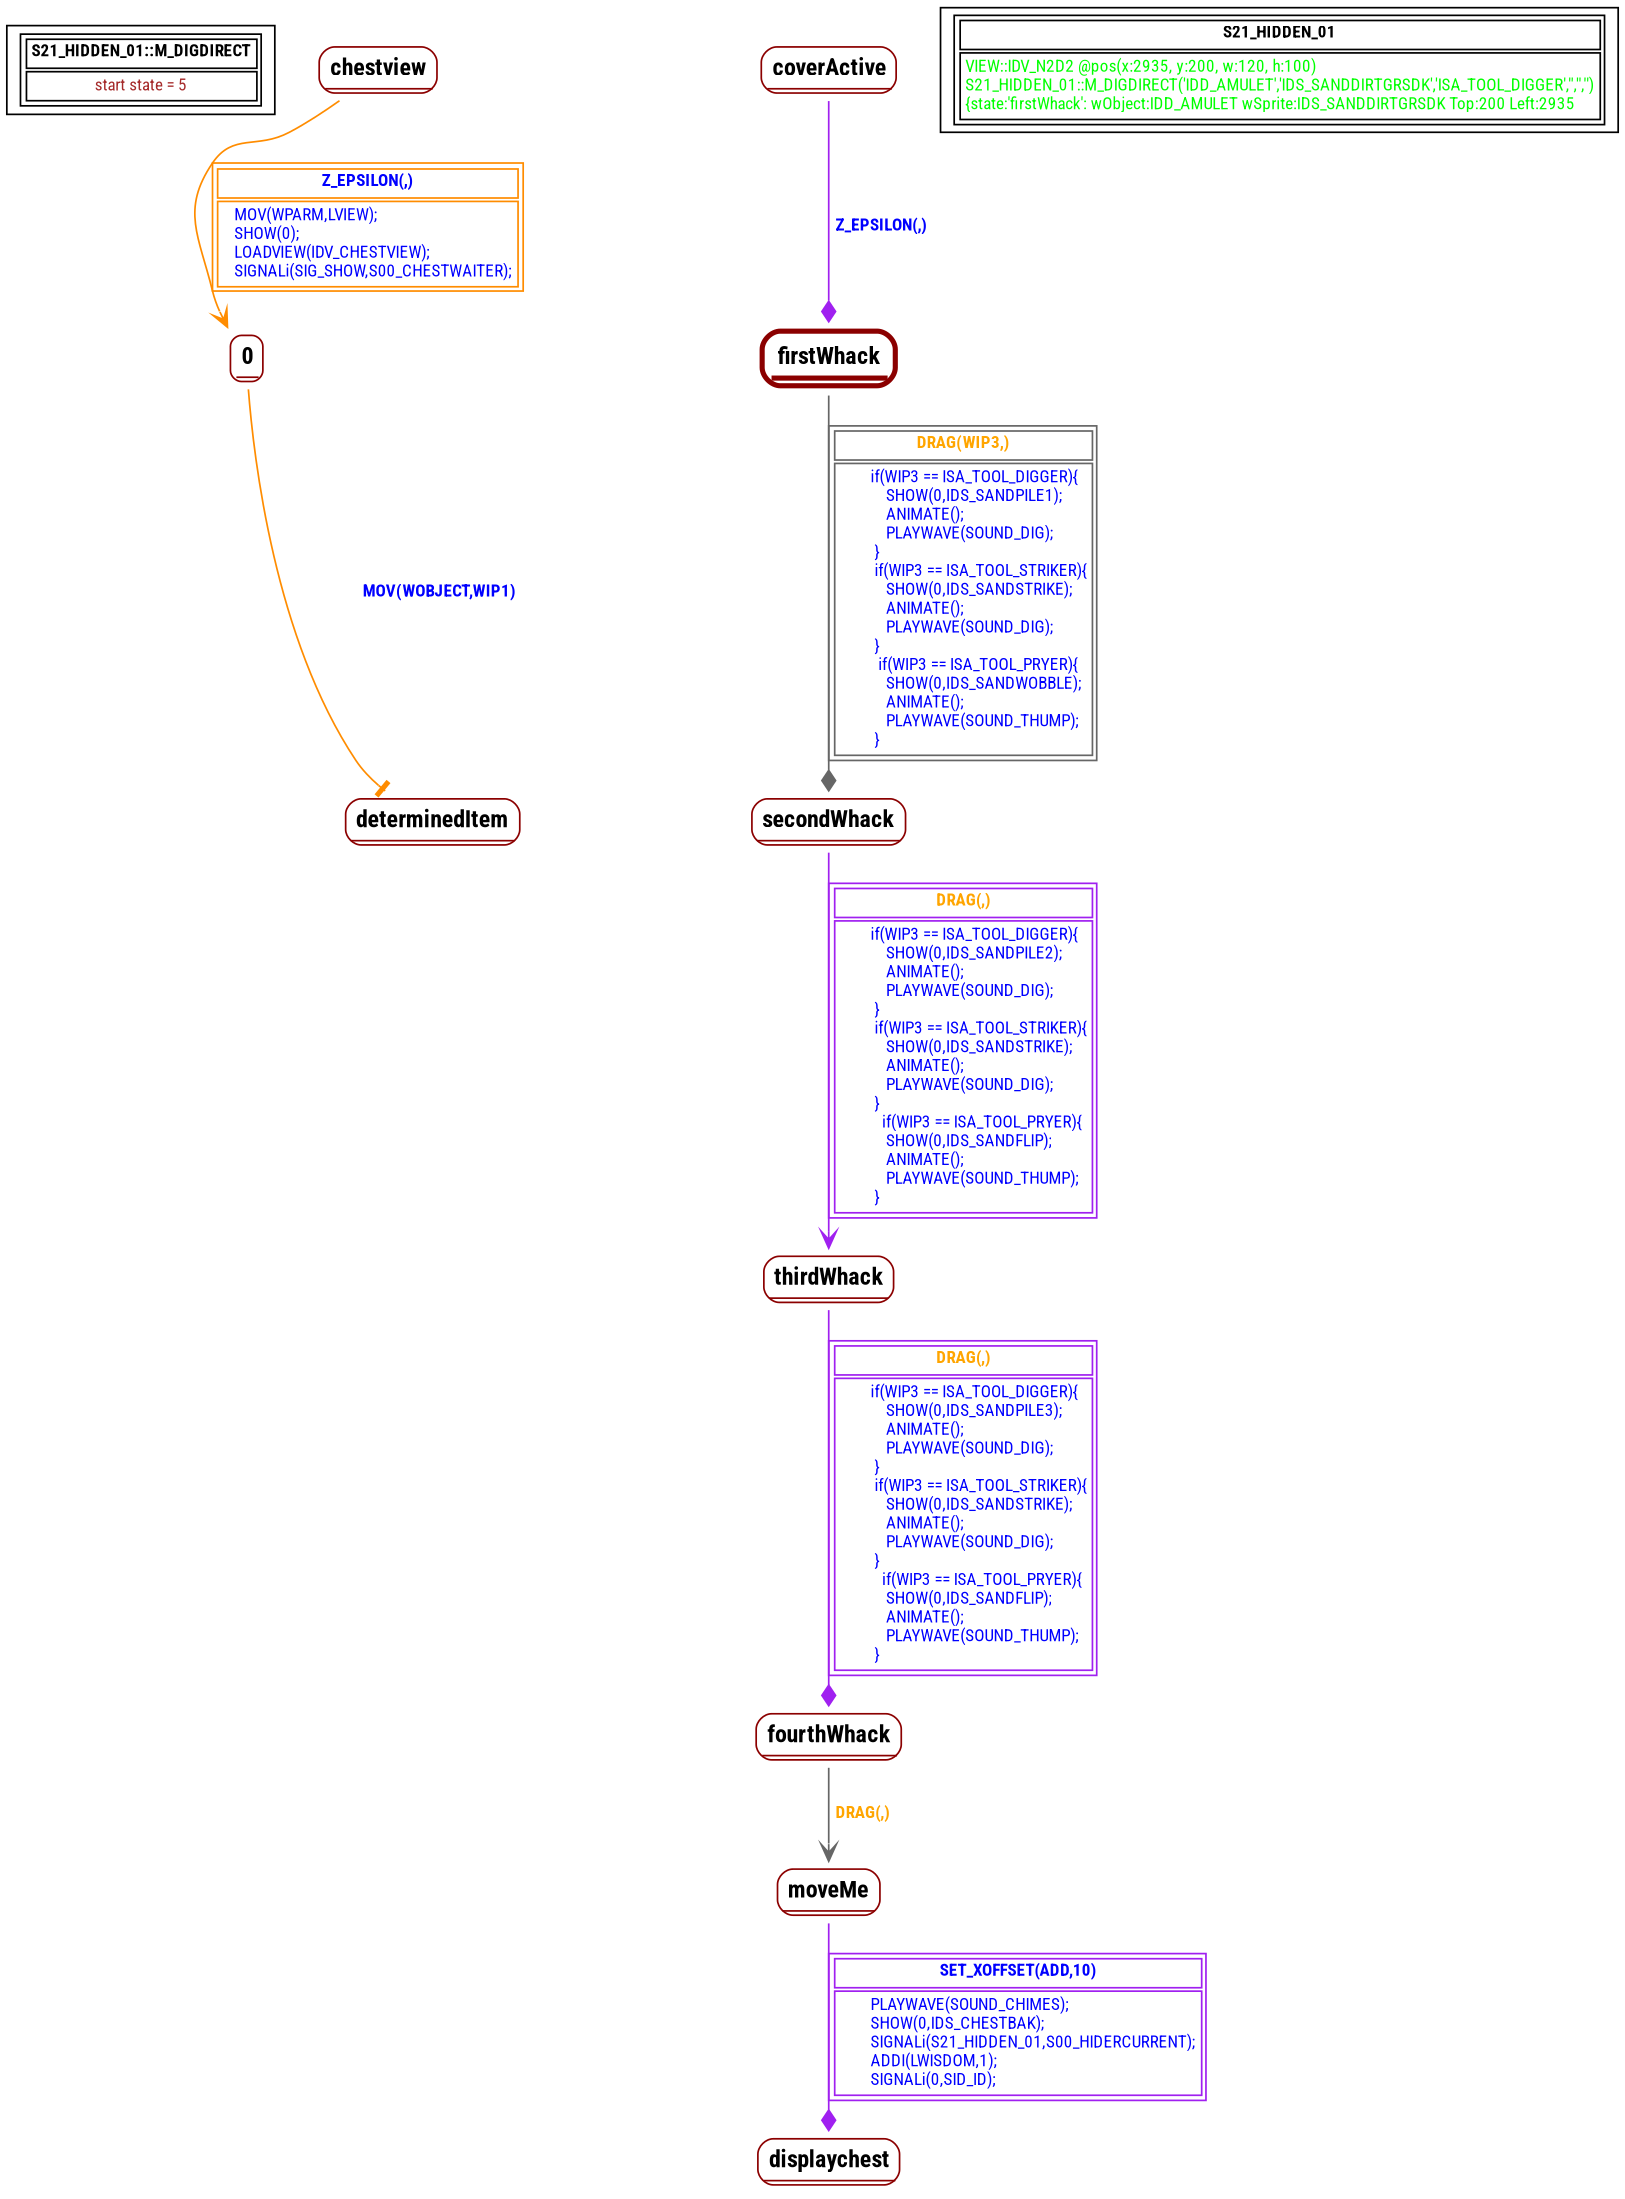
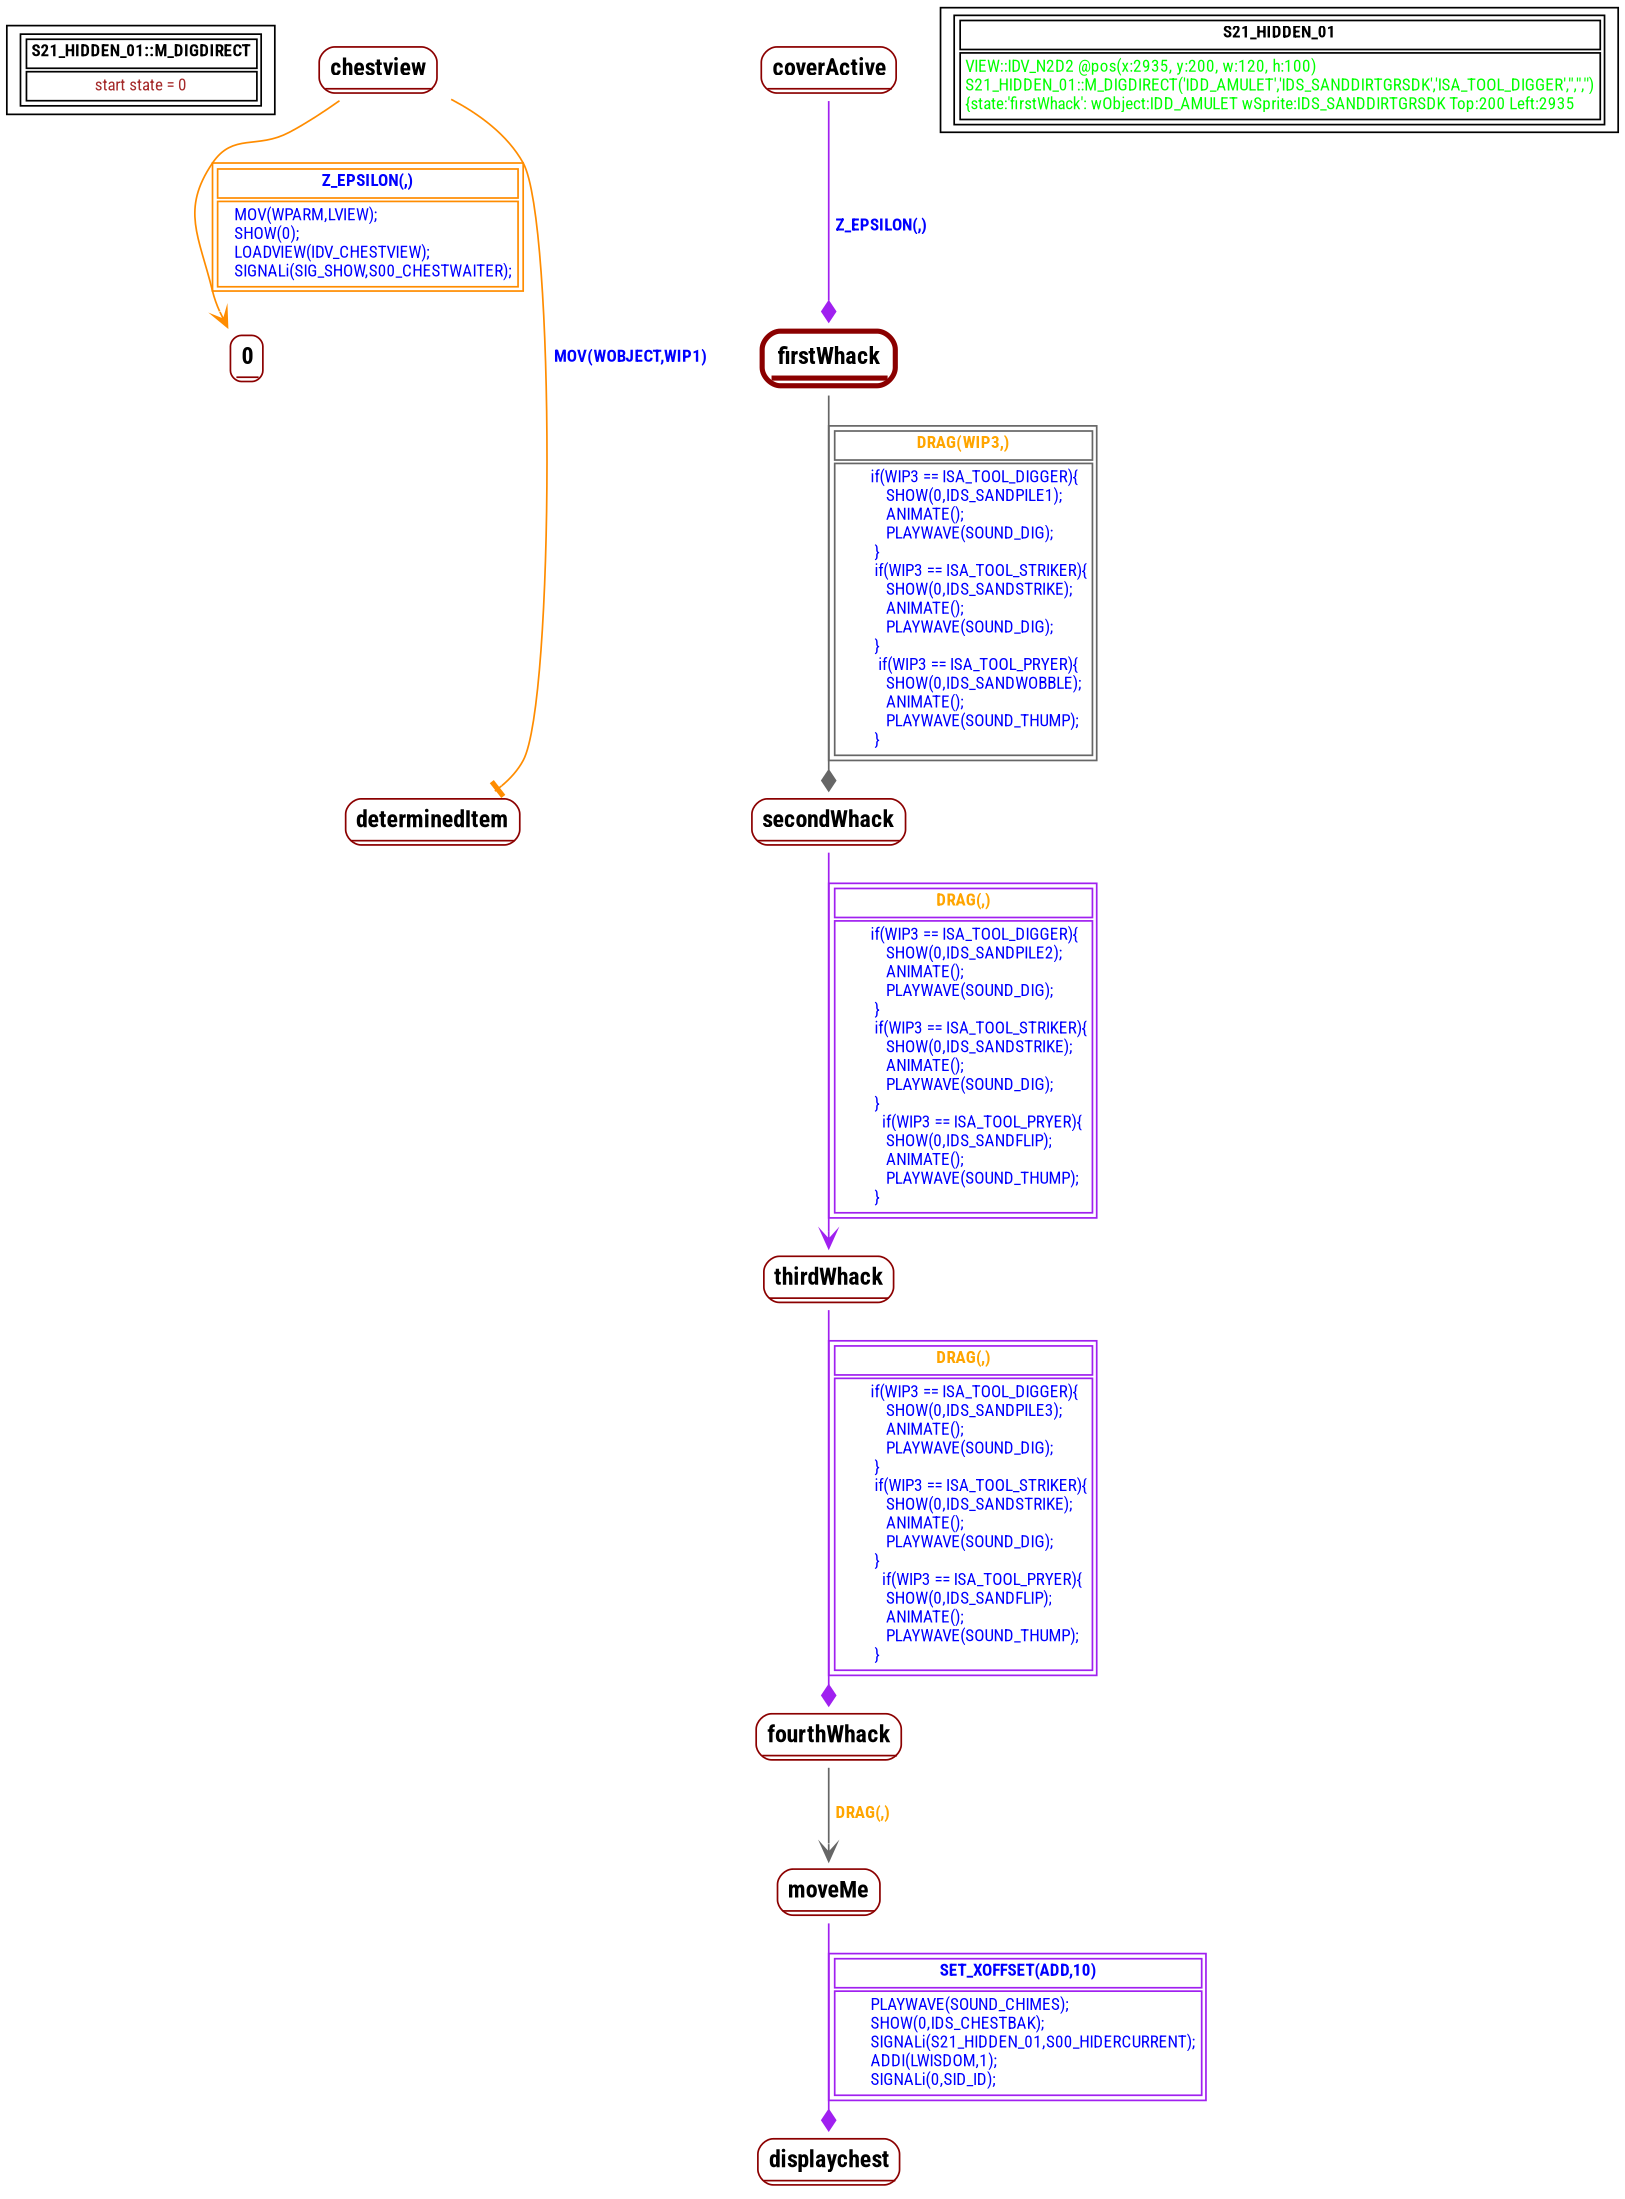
node "S21_HIDDEN_01::M_DIGDIRECT": text "start state = 5" -> "start state = 0"
edge "0" -> "determinedItem": now "chestview" -> "determinedItem"
